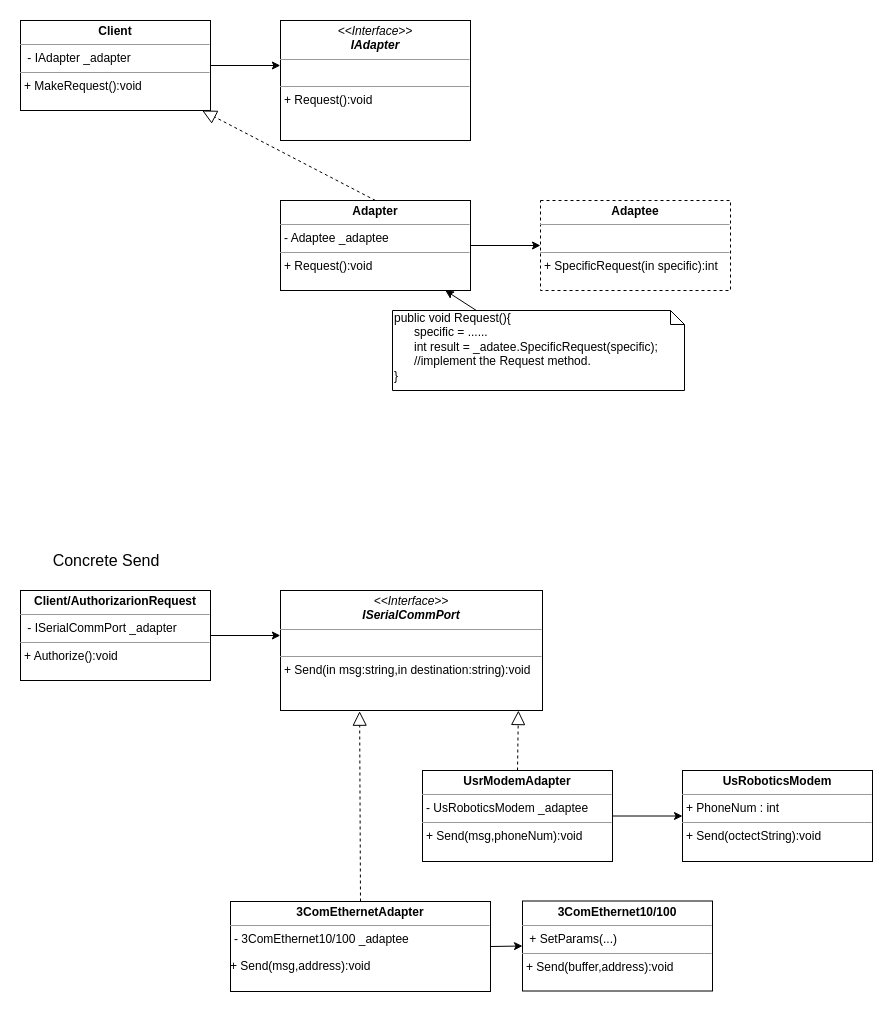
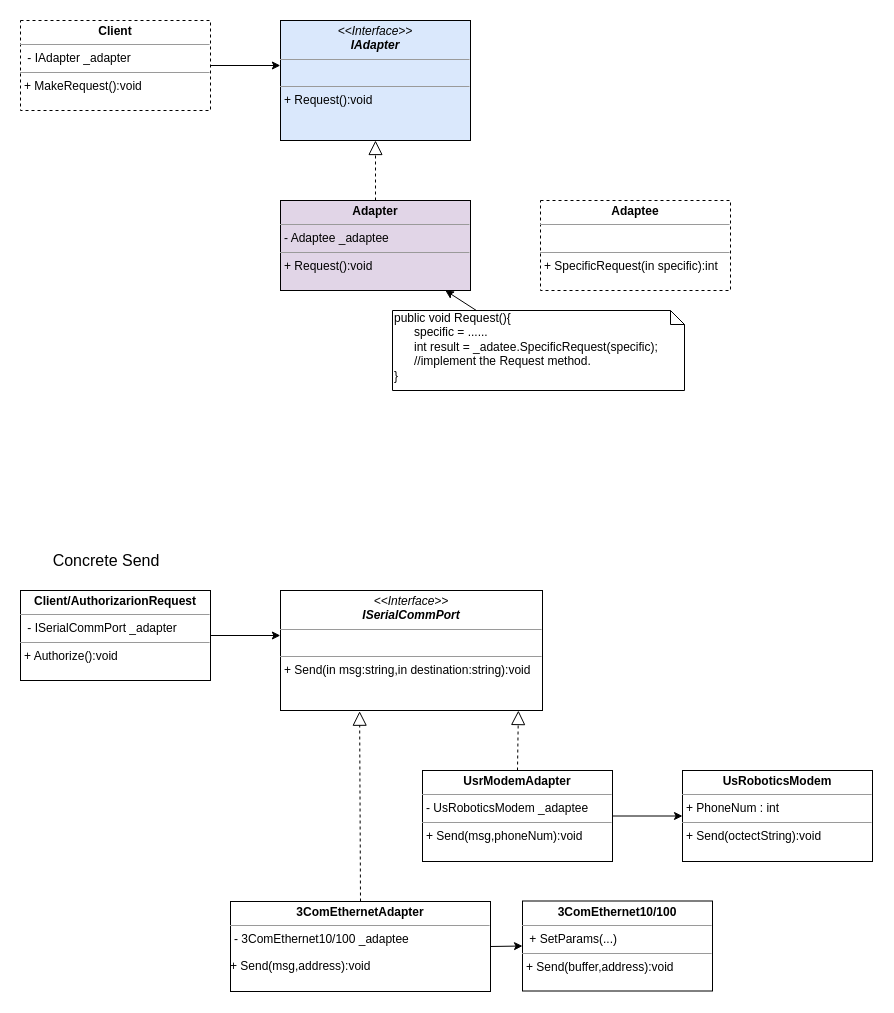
node "Client - IAdapter _adapter + MakeRequest():void": style solid -> dashed
node "<<Interface>> IAdapter + Request():void": fillcolor #ffffff -> #dae8fc
edge "Adapter - Adaptee _adaptee + Request():void" -> "Client - IAdapter _adapter + MakeRequest():void": now "Adapter - Adaptee _adaptee + Request():void" -> "<<Interface>> IAdapter + Request():void"
node "Adapter - Adaptee _adaptee + Request():void": fillcolor #ffffff -> #e1d5e7
edge "Adapter - Adaptee _adaptee + Request():void" -> "Adaptee + SpecificRequest(in specific):int": removed
